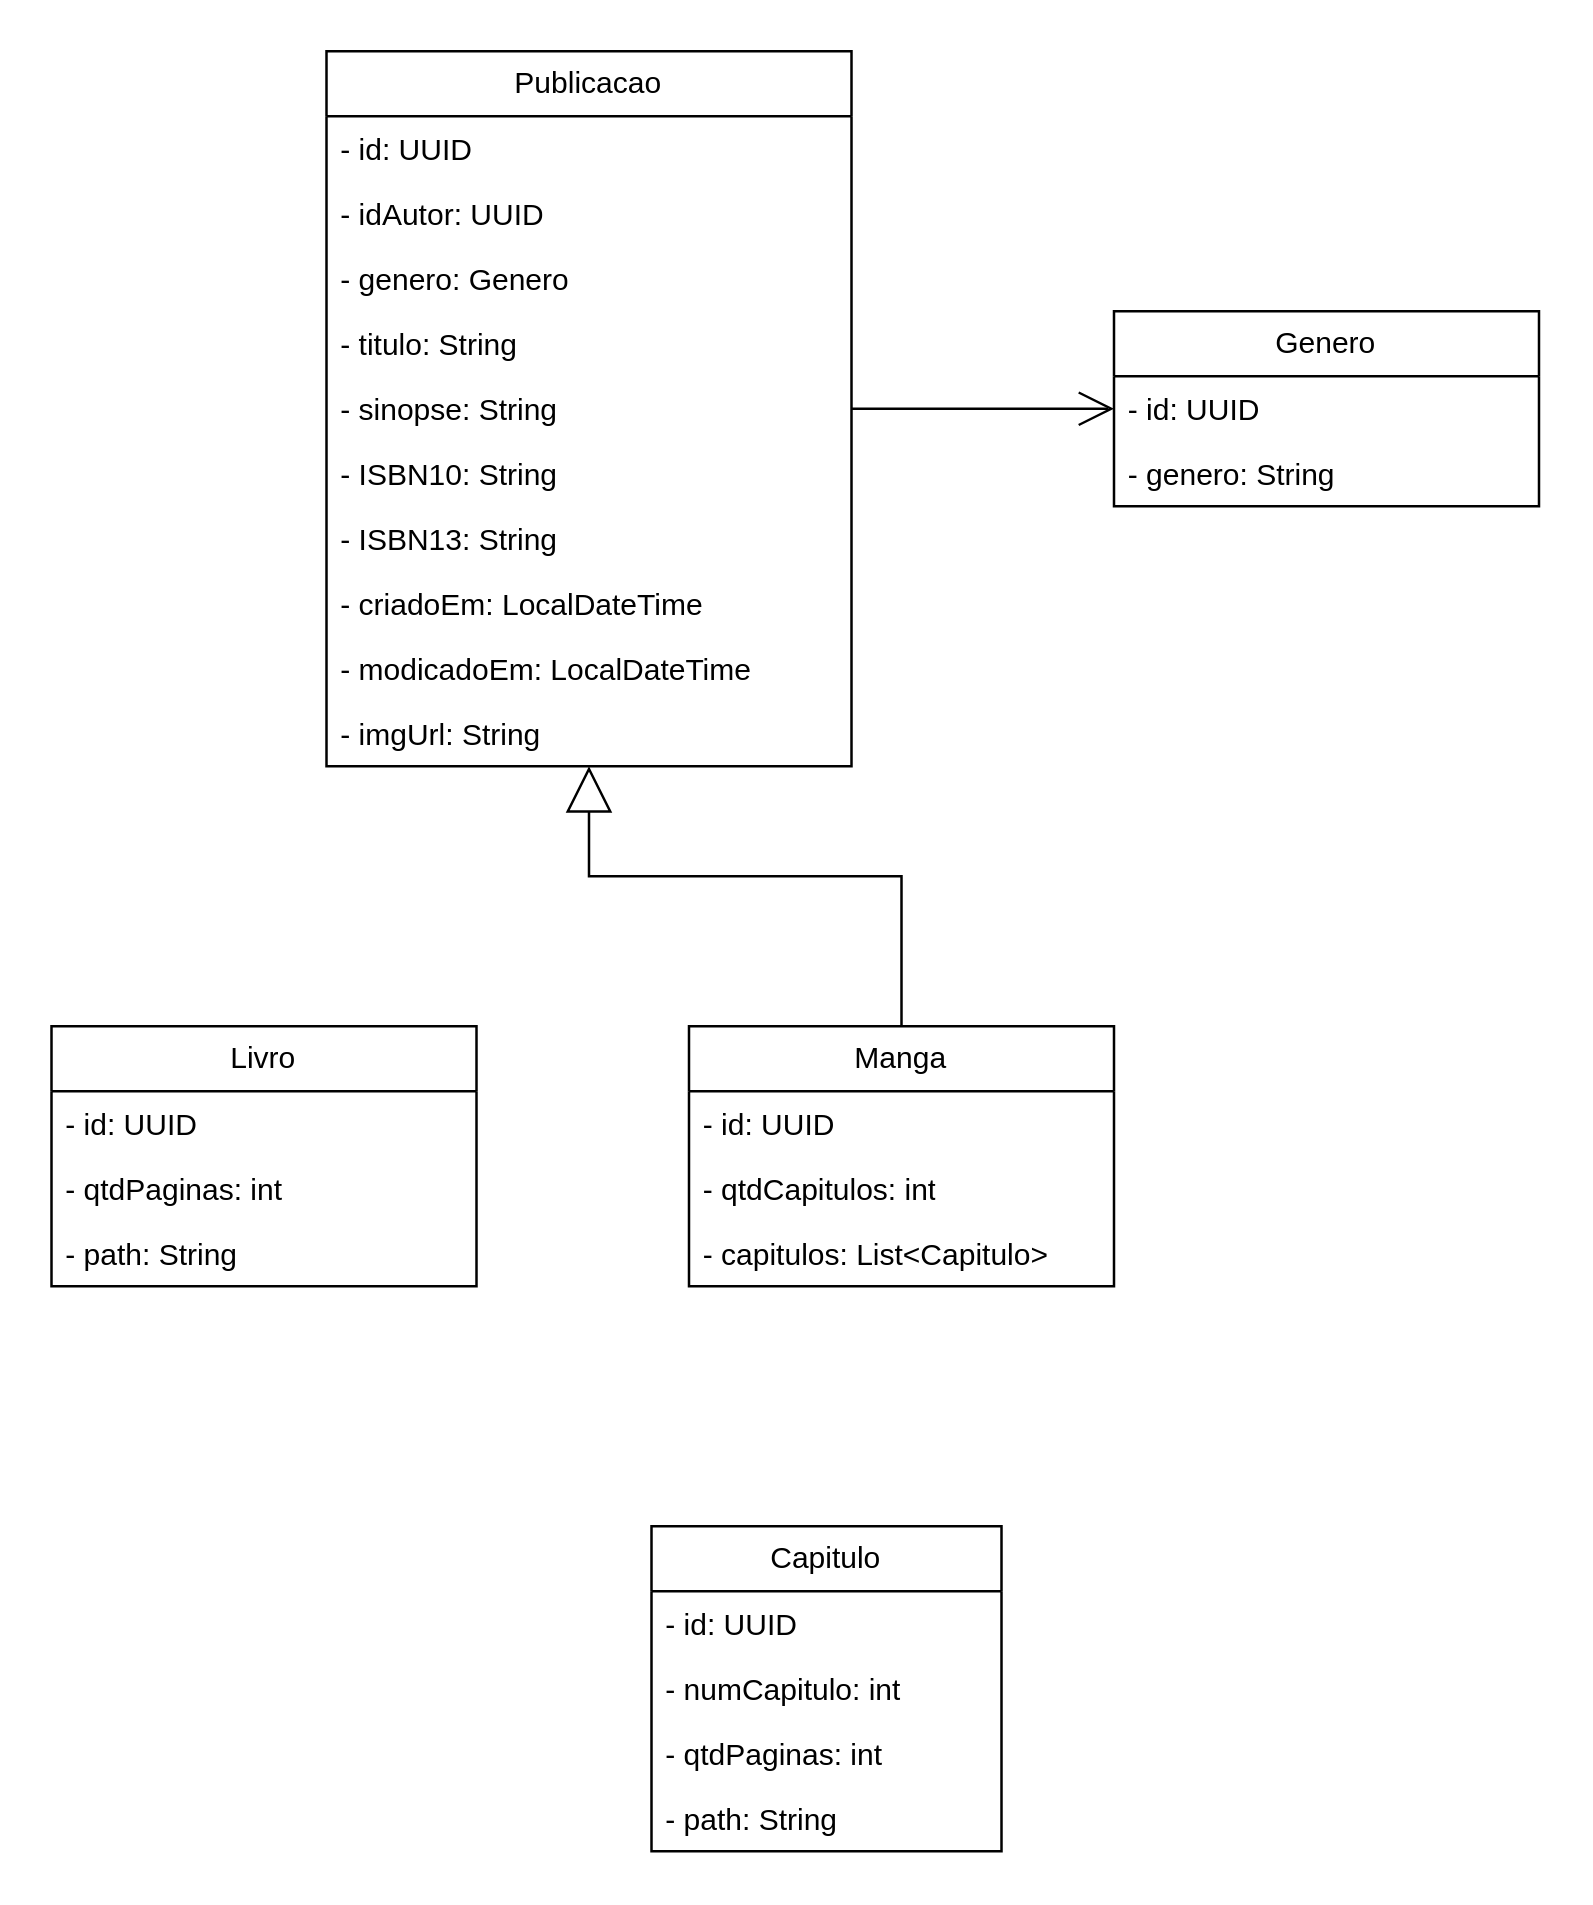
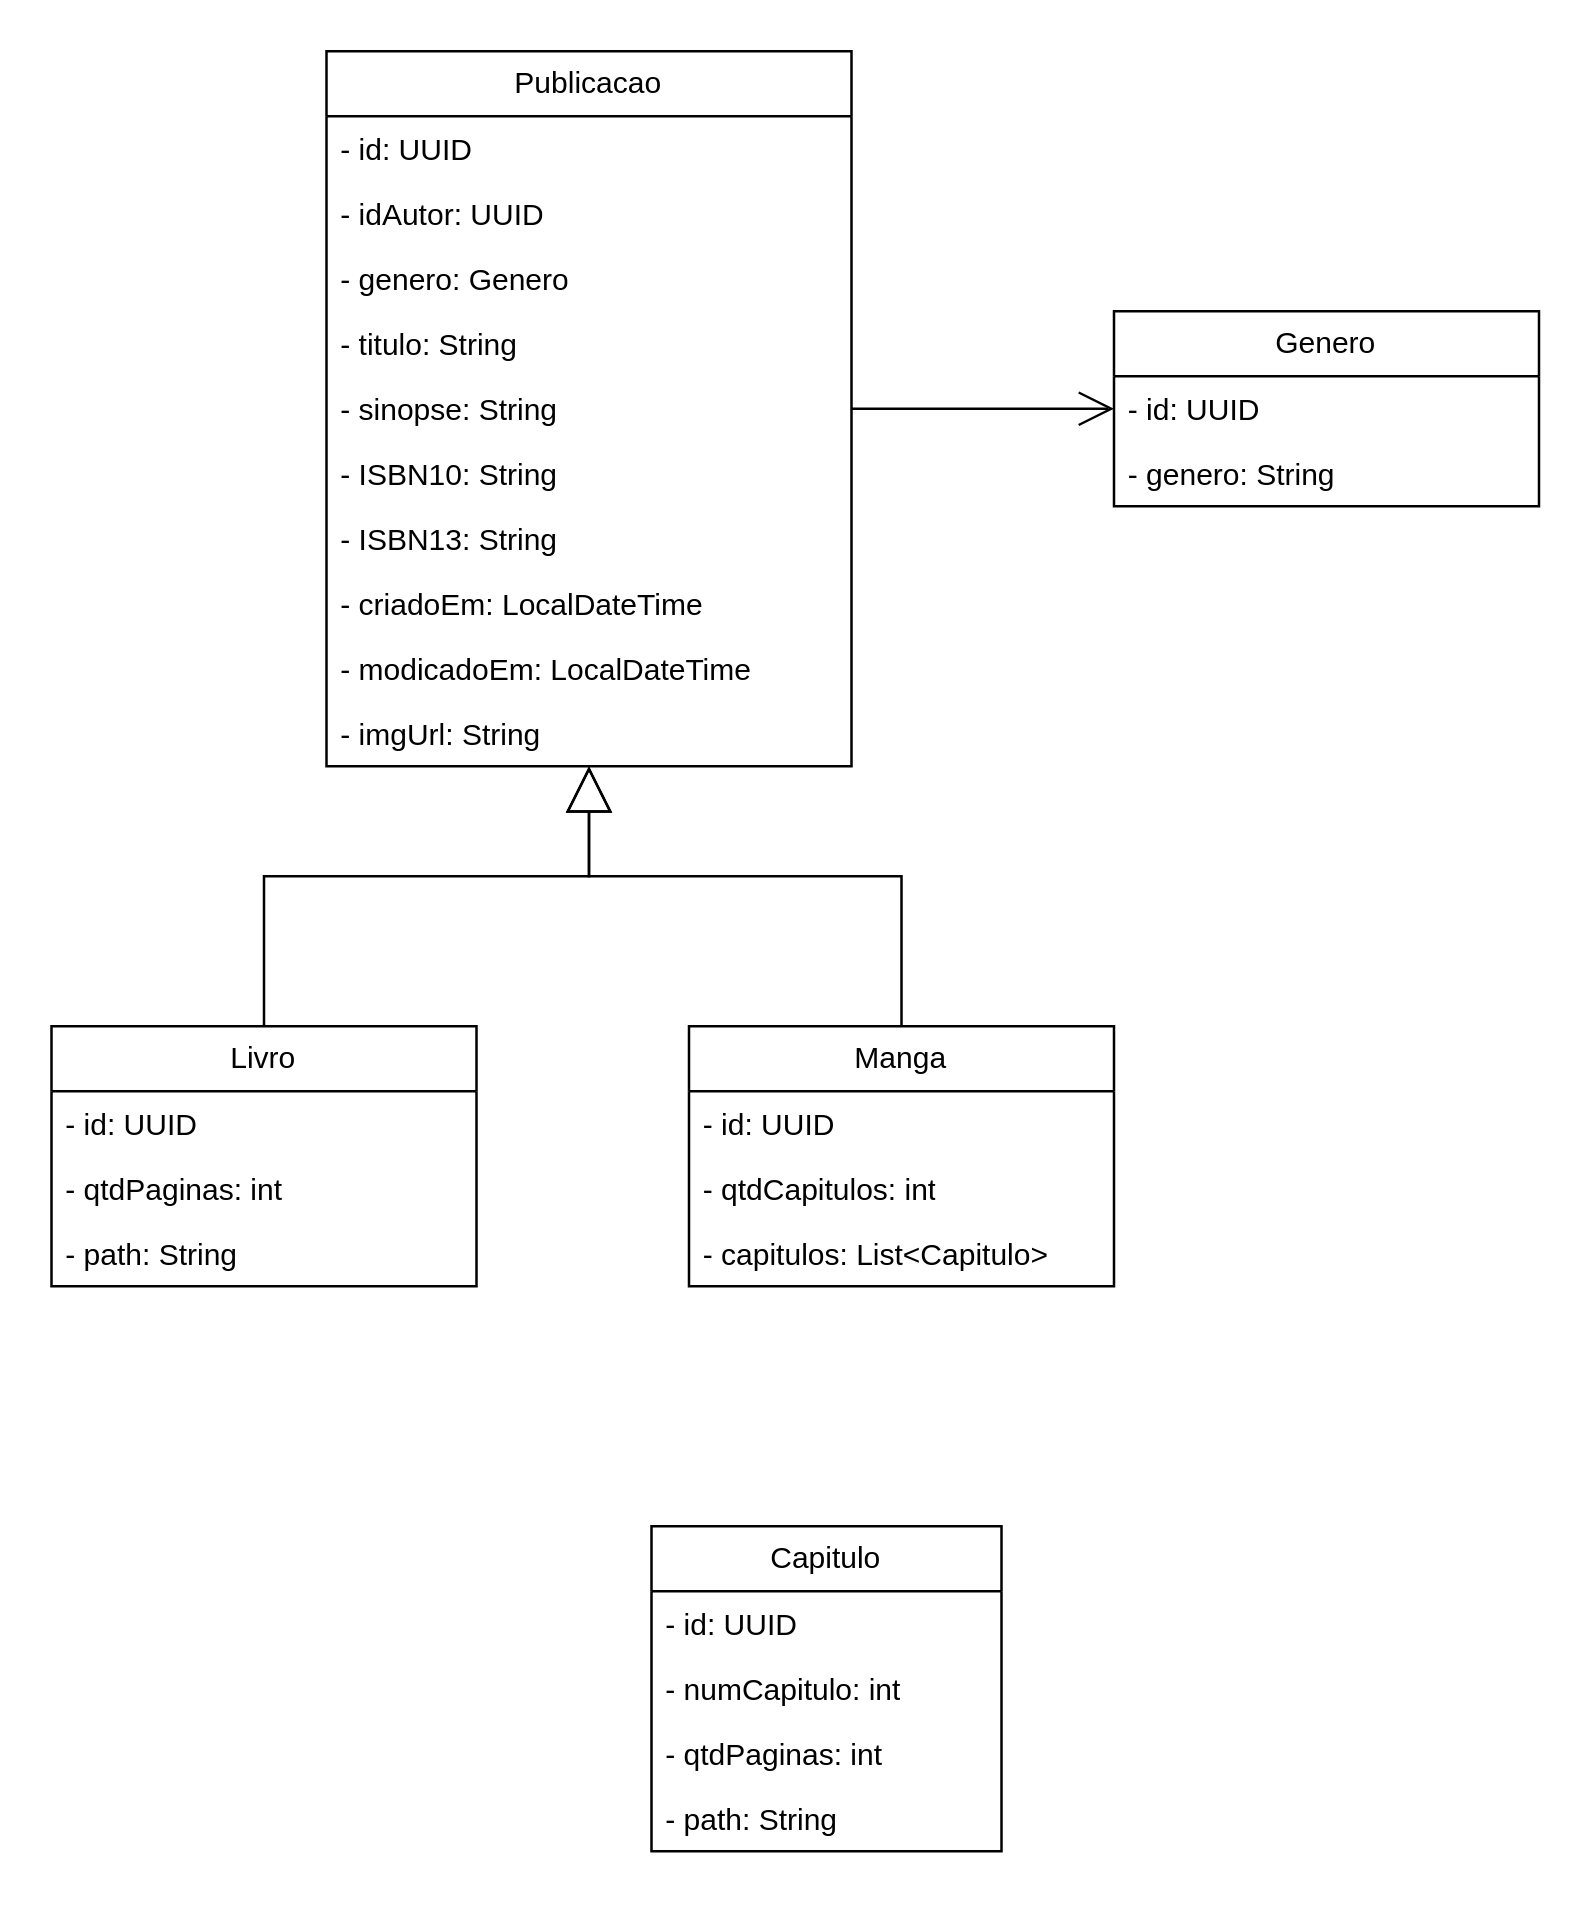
edge "Livro" -> "Publicacao": added
